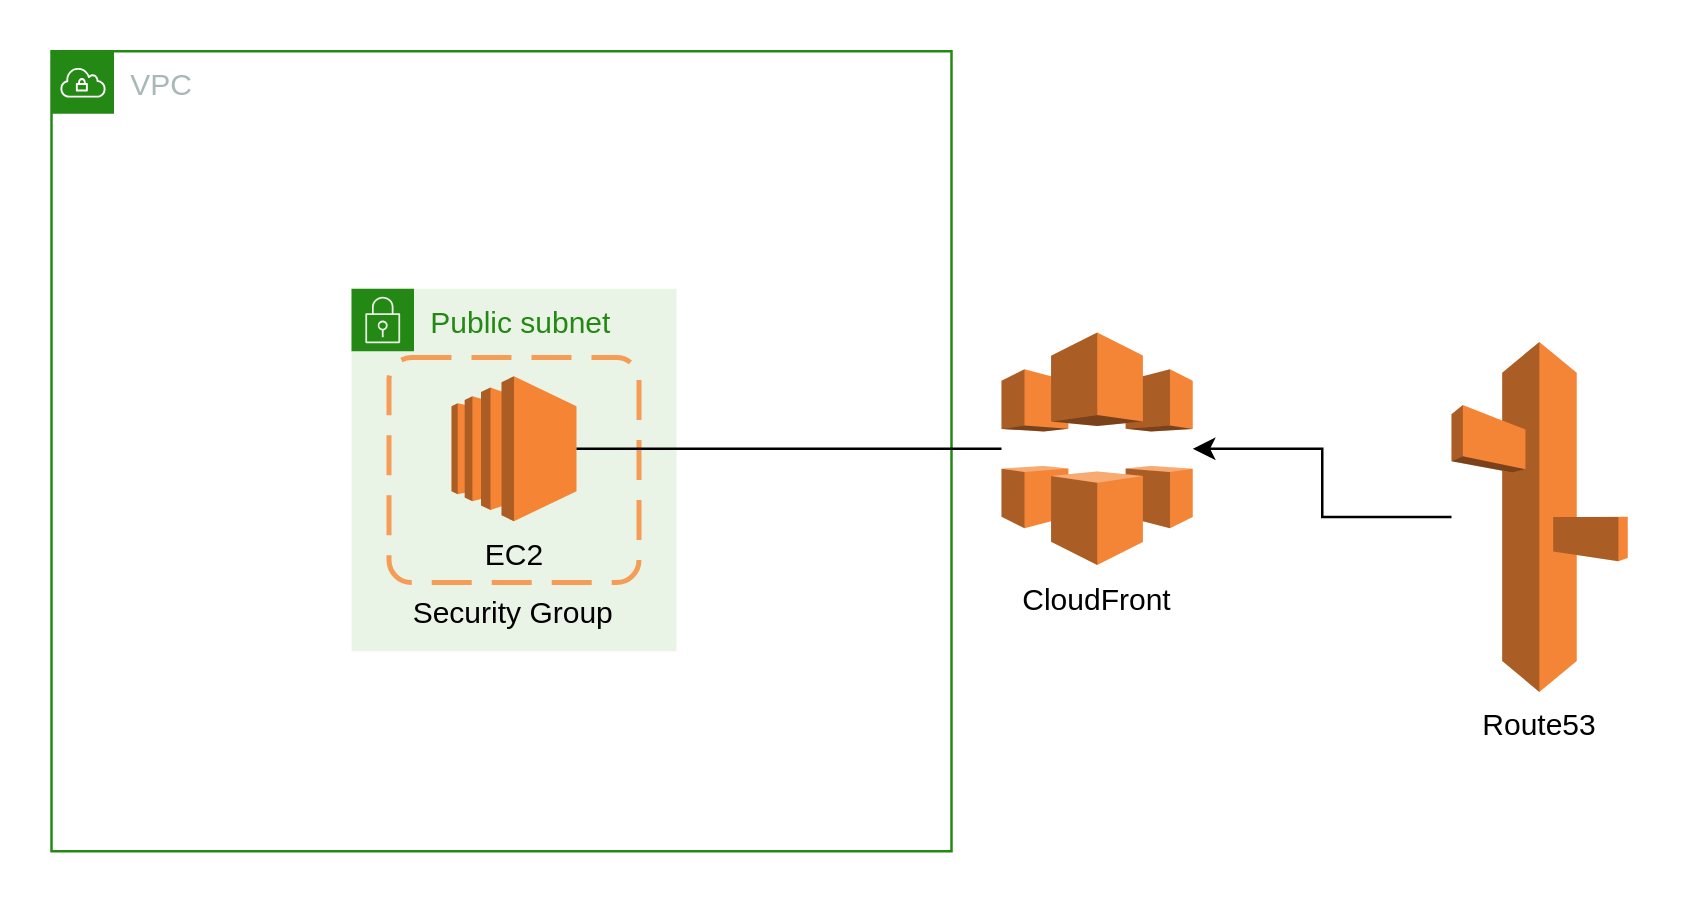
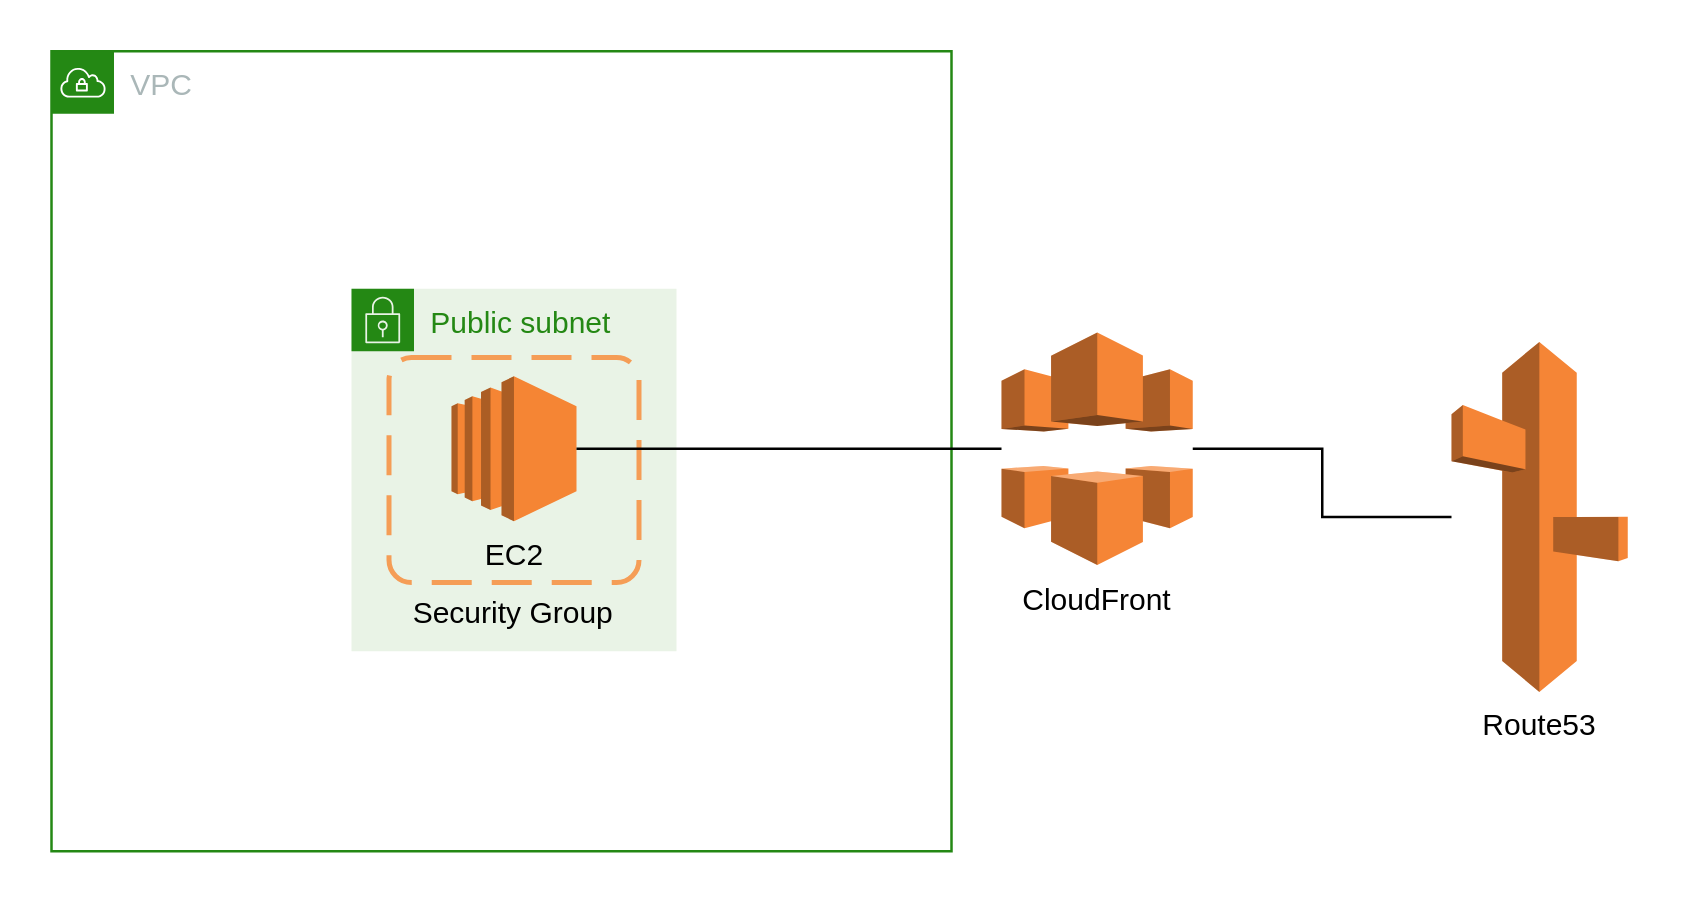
edge "Route53" -> "CloudFront": arrowhead classic -> none
